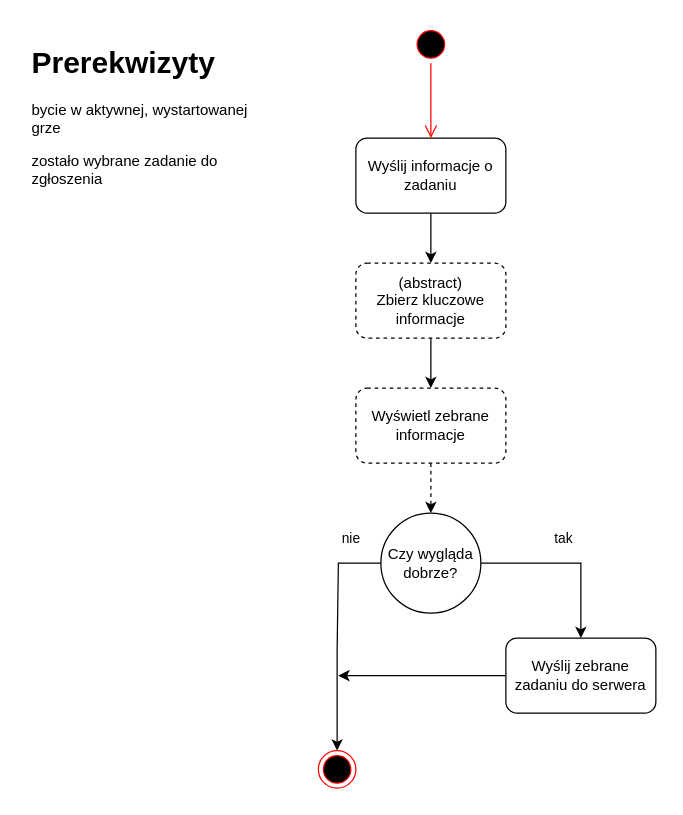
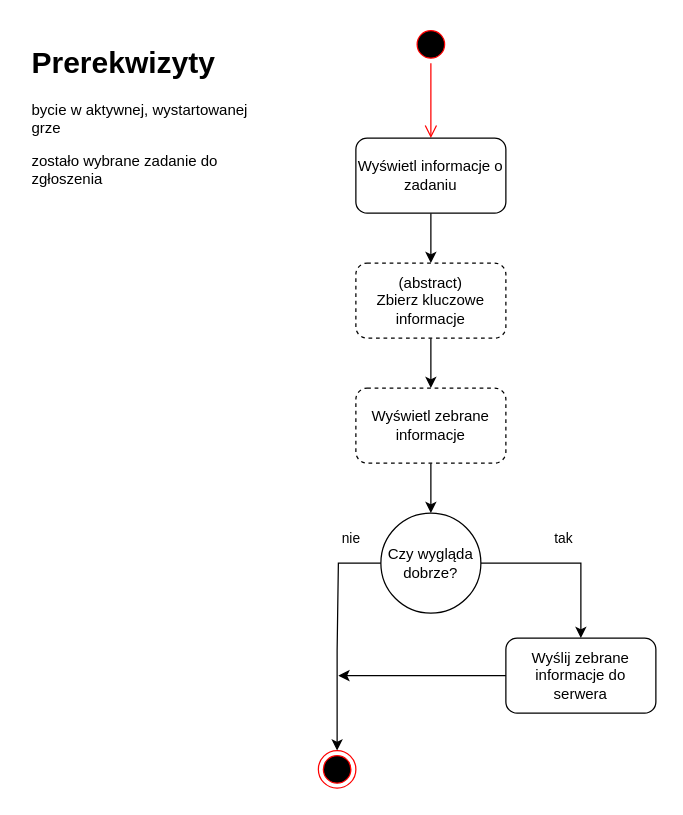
node "Wyślij informacje o zadaniu": label "Wyślij informacje o zadaniu" -> "Wyświetl informacje o zadaniu"
edge "Wyświetl zebrane informacje" -> "Czy wygląda dobrze?": style dashed -> solid
node "Wyślij zebrane zadaniu do serwera": label "Wyślij zebrane zadaniu do serwera" -> "Wyślij zebrane informacje do serwera"
